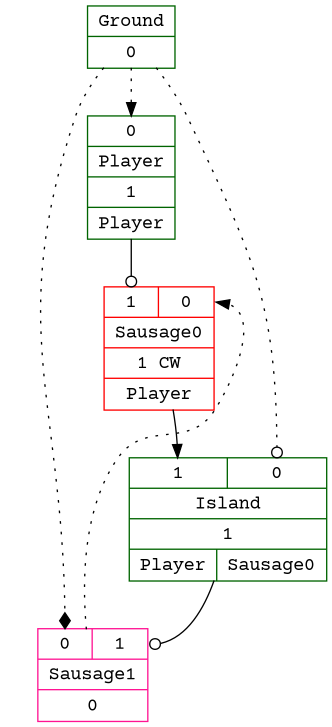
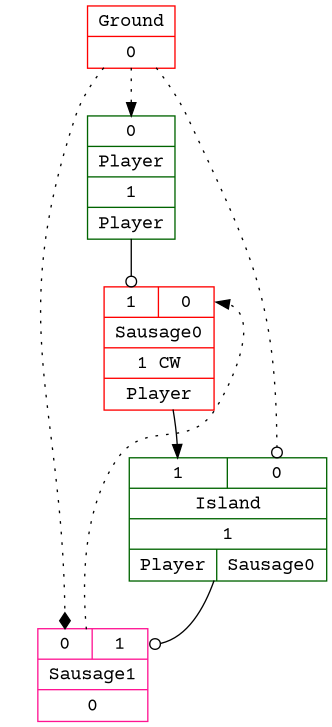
node "Ground": color darkgreen -> red
